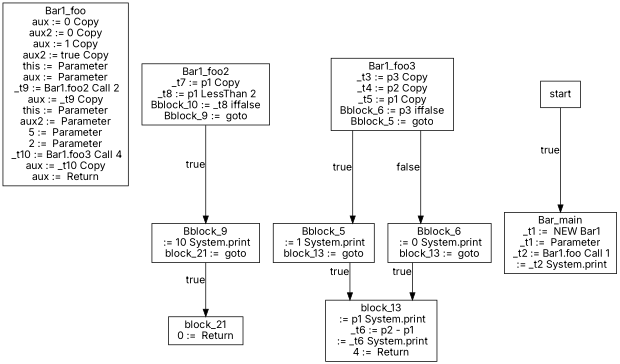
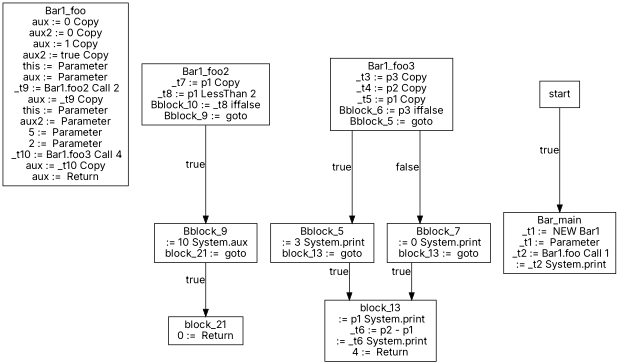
node "Bblock_9 := 10 System.print block_21 :=  goto": label "Bblock_9 := 10 System.print block_21 :=  goto" -> "Bblock_9 := 10 System.aux block_21 :=  goto"
node "Bblock_5 := 1 System.print block_13 :=  goto": label "Bblock_5 := 1 System.print block_13 :=  goto" -> "Bblock_5 := 3 System.print block_13 :=  goto"
node "Bblock_6 := 0 System.print block_13 :=  goto": label "Bblock_6 := 0 System.print block_13 :=  goto" -> "Bblock_7 := 0 System.print block_13 :=  goto"
